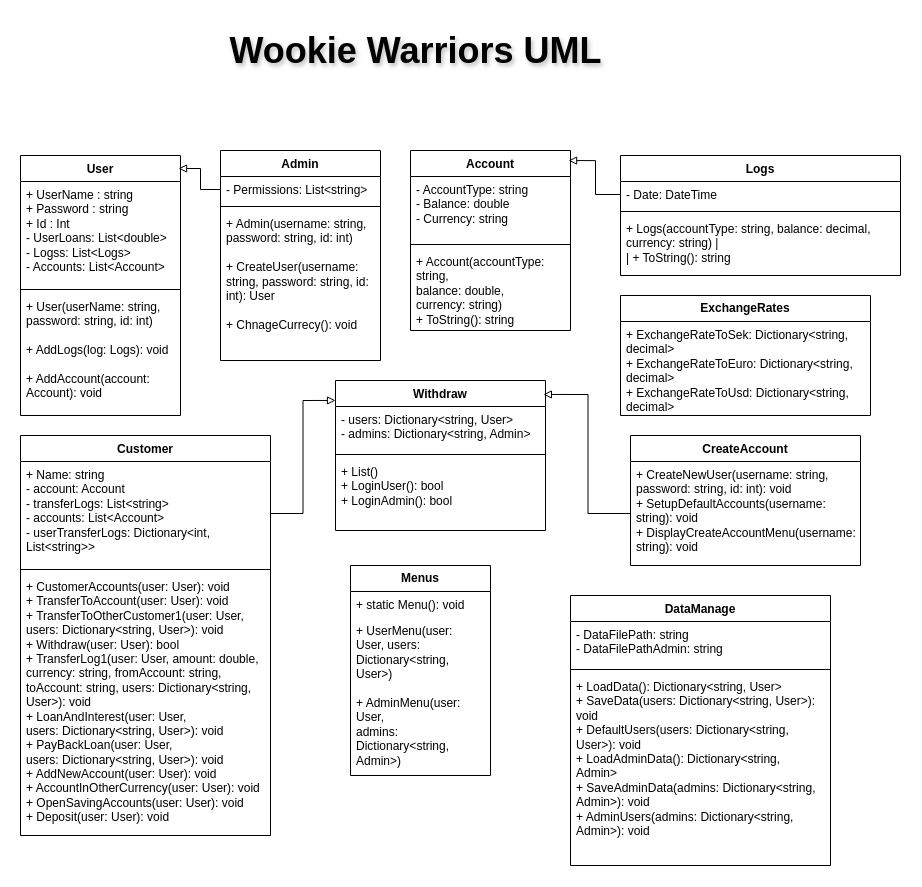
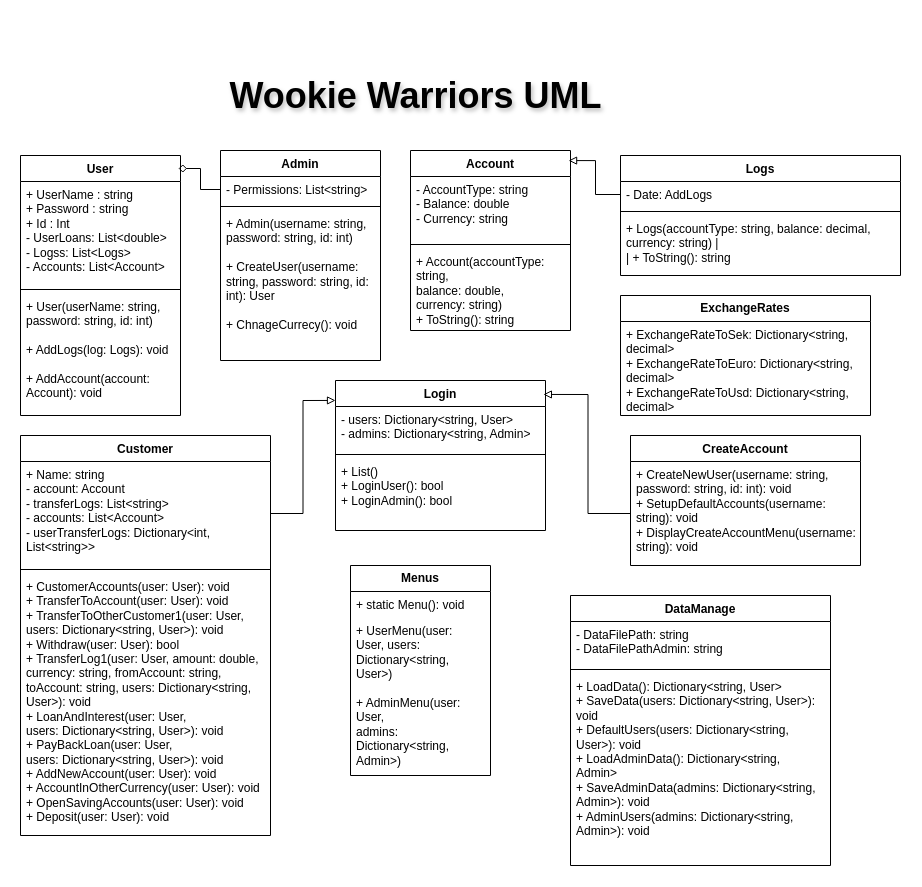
node "Wookie Warriors UML": moved (421, 51) -> (421, 96)
edge "- Permissions: List<string>" -> "User": arrowhead block -> diamond
node "- Date: DateTime": label "- Date: DateTime" -> "- Date: AddLogs"
node "Withdraw": label "Withdraw" -> "Login"
